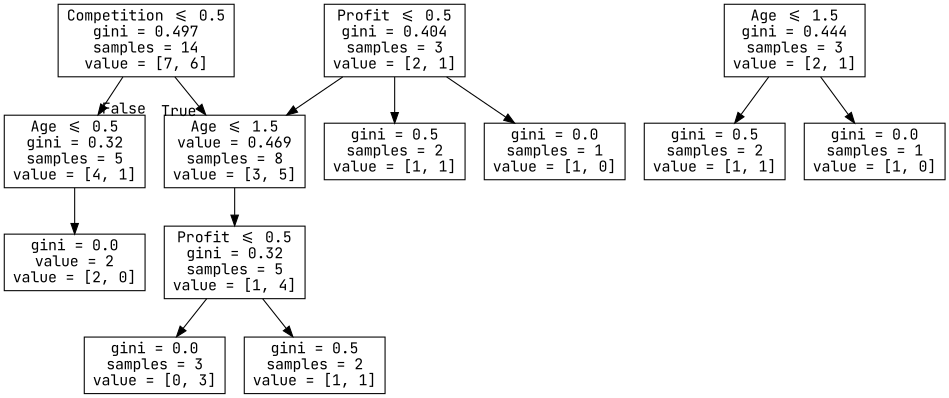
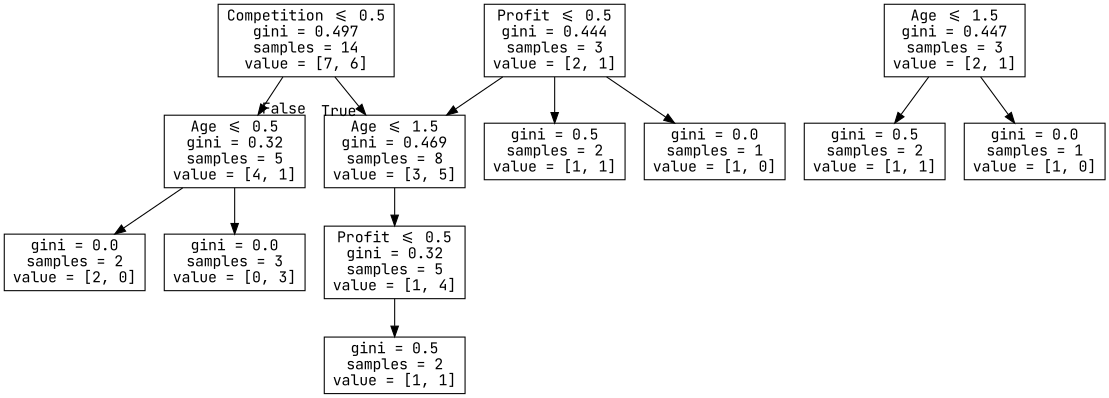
node "Profit <= 0.5 gini = 0.404 samples = 3 value = [2, 1]": label "Profit <= 0.5 gini = 0.404 samples = 3 value = [2, 1]" -> "Profit <= 0.5 gini = 0.444 samples = 3 value = [2, 1]"
node "Age <= 1.5 gini = 0.444 samples = 3 value = [2, 1]": label "Age <= 1.5 gini = 0.444 samples = 3 value = [2, 1]" -> "Age <= 1.5 gini = 0.447 samples = 3 value = [2, 1]"
node "Age <= 1.5 value = 0.469 samples = 8 value = [3, 5]": label "Age <= 1.5 value = 0.469 samples = 8 value = [3, 5]" -> "Age <= 1.5 gini = 0.469 samples = 8 value = [3, 5]"
node "gini = 0.0 value = 2 value = [2, 0]": label "gini = 0.0 value = 2 value = [2, 0]" -> "gini = 0.0 samples = 2 value = [2, 0]"
edge "Profit <= 0.5 gini = 0.32 samples = 5 value = [1, 4]" -> "gini = 0.0 samples = 3 value = [0, 3]": now "Age <= 0.5 gini = 0.32 samples = 5 value = [4, 1]" -> "gini = 0.0 samples = 3 value = [0, 3]"
